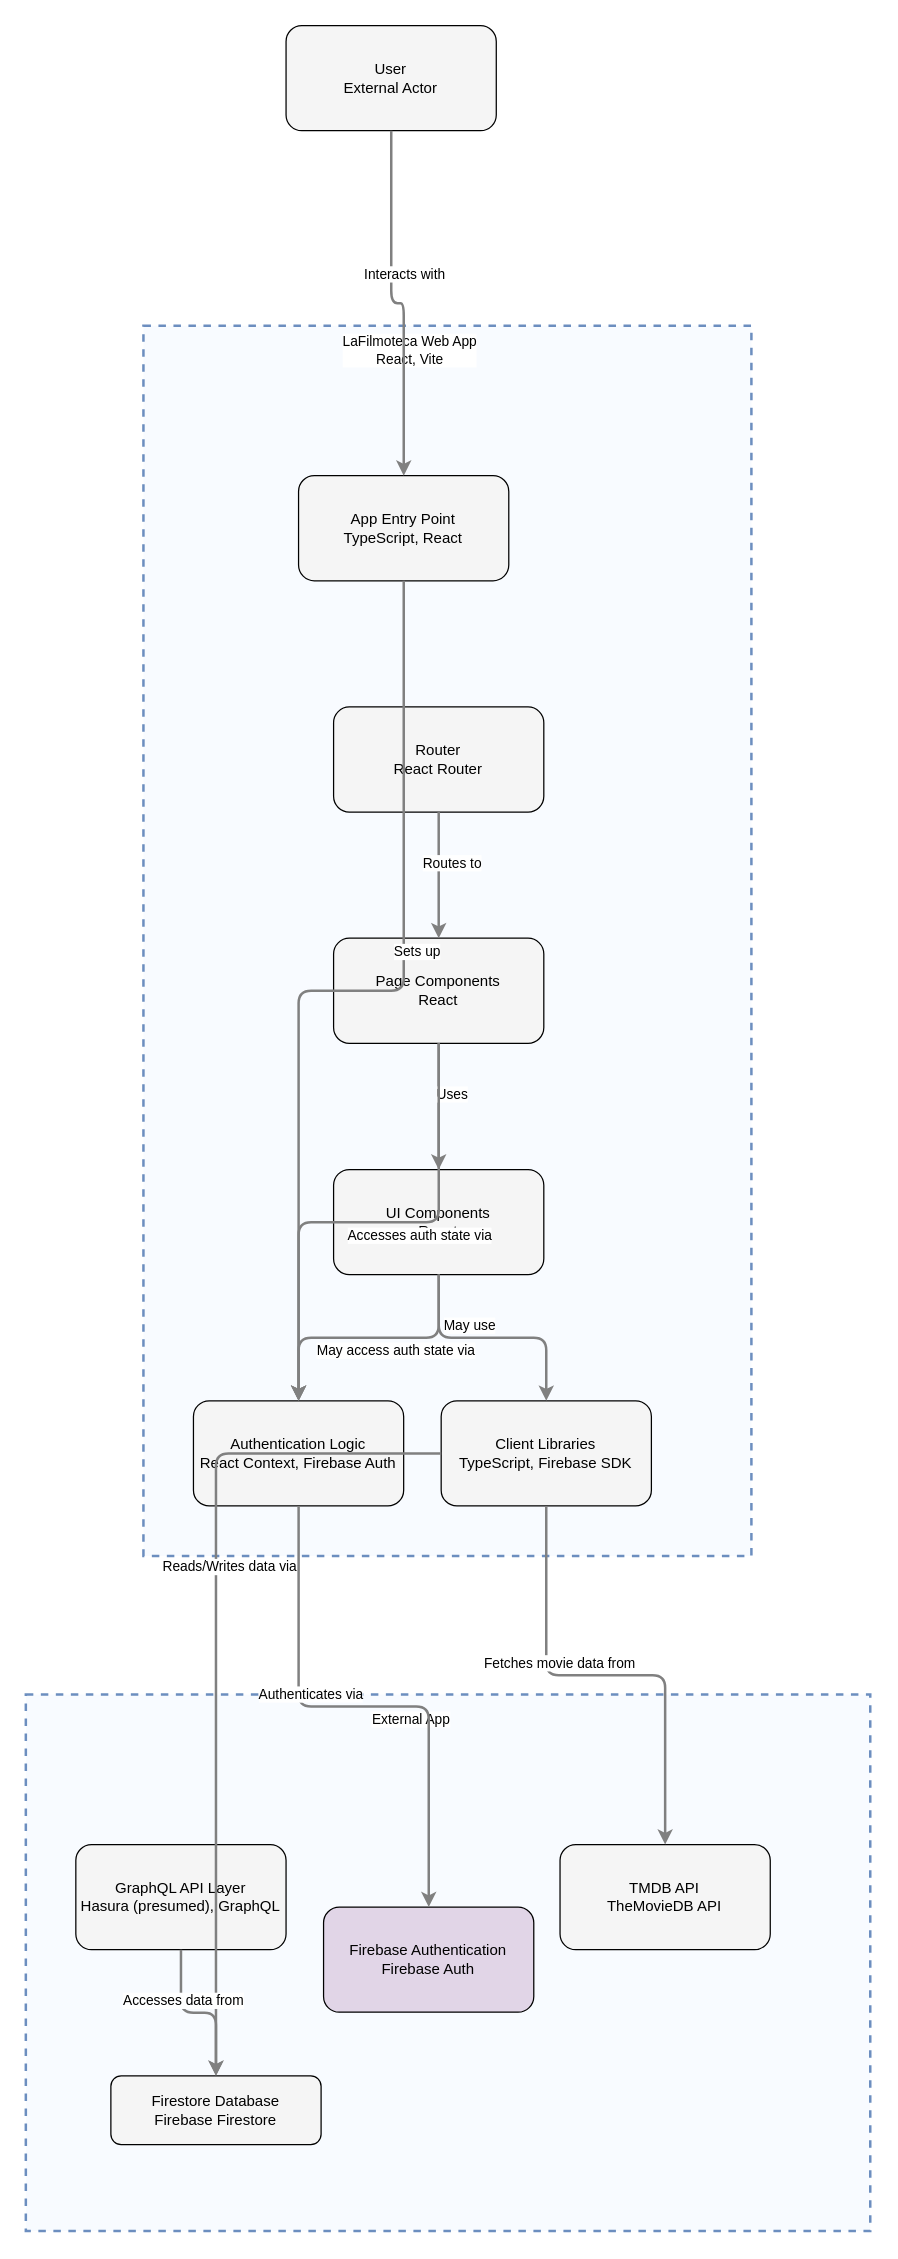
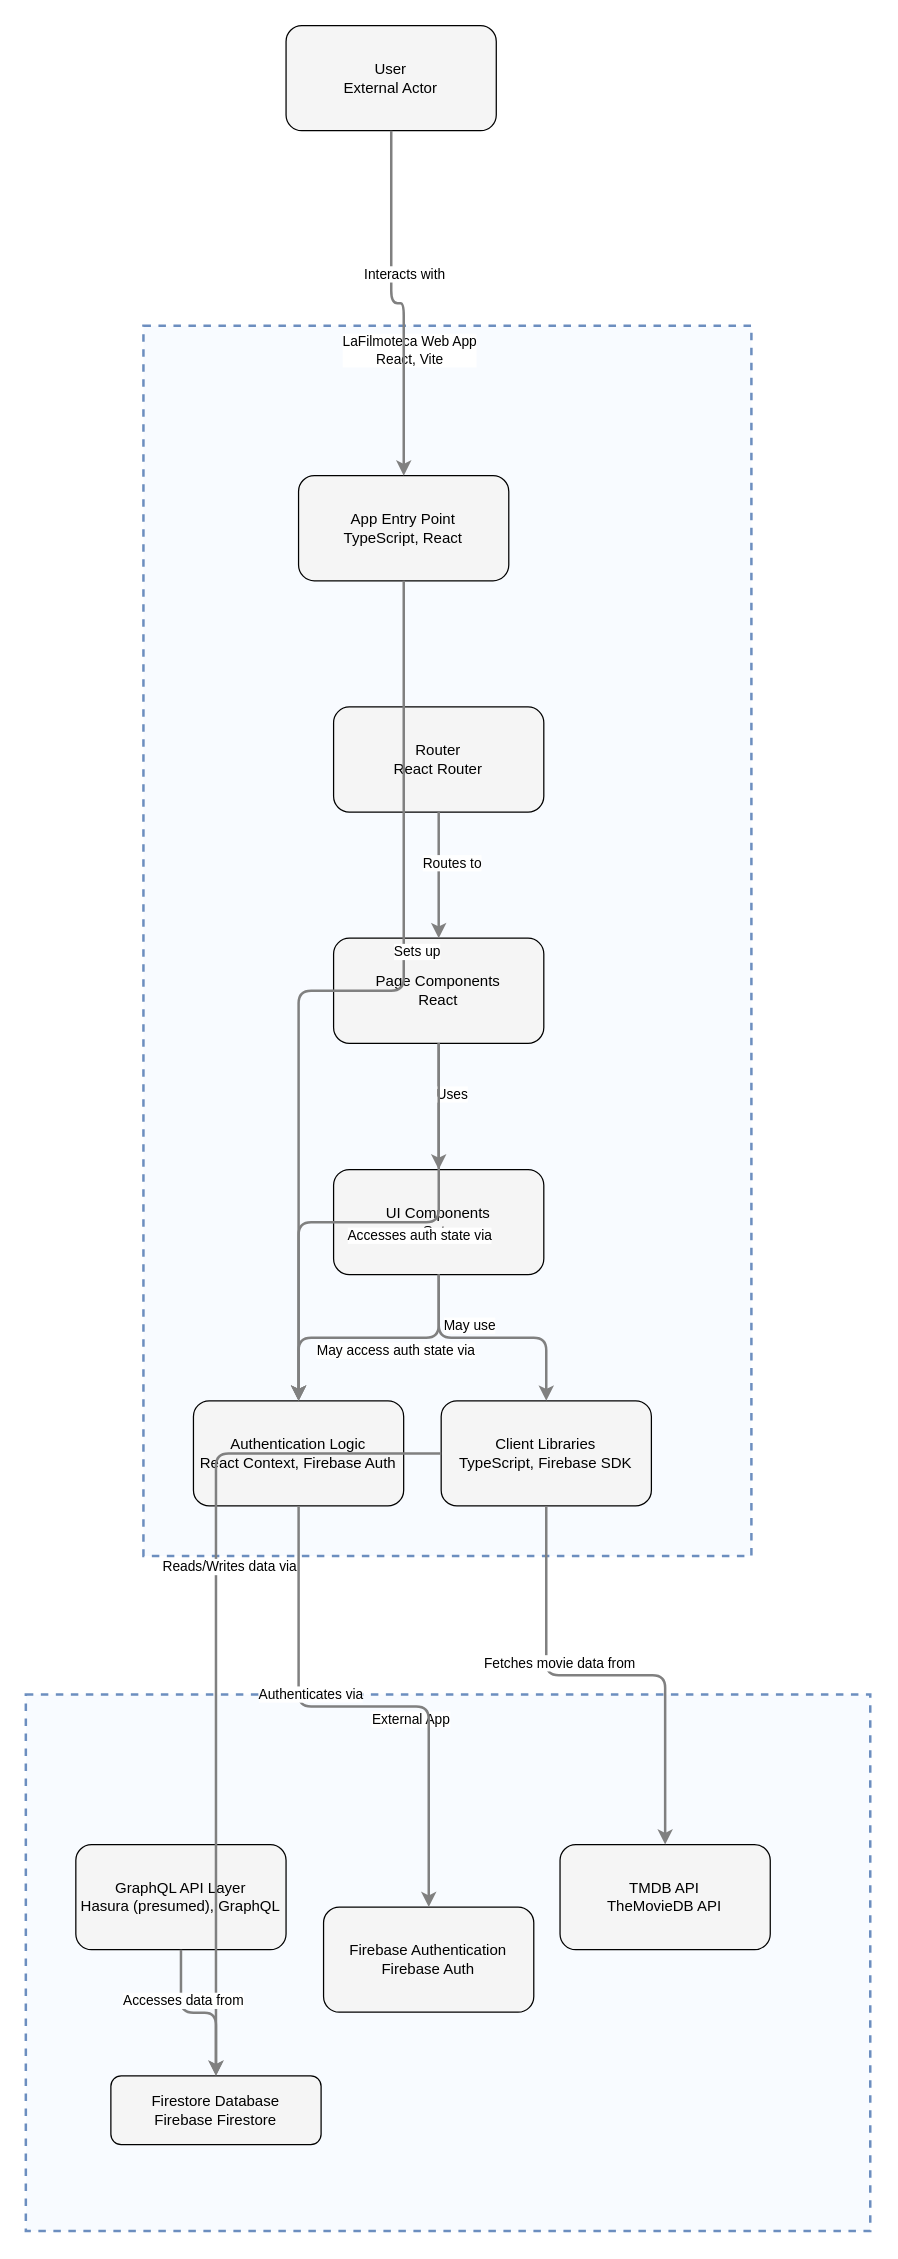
node "UI Components React": label "UI Components React" -> "UI Components Sets"
node "Firebase Authentication Firebase Auth": fillcolor #e1d5e7 -> #f5f5f5
